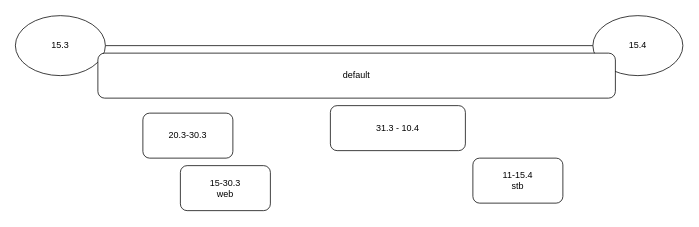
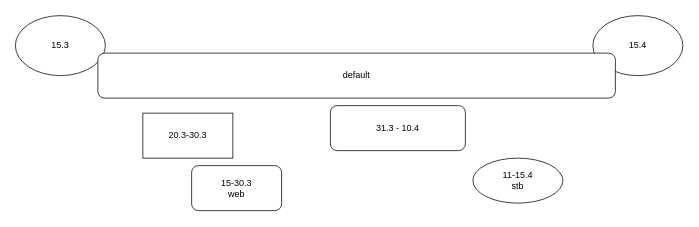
edge "15.3" -- "15.4": removed
node "20.3-30.3": shape rounded rectangle -> rectangle
node "11-15.4 stb": shape rounded rectangle -> ellipse
node "15-30.3 web": moved (225, 188) -> (237, 188)
